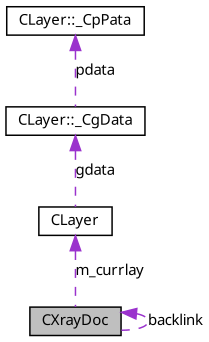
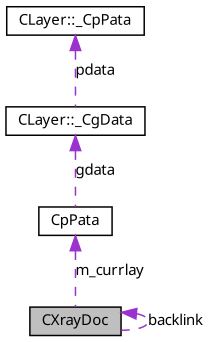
node "CLayer": label "CLayer" -> "CpPata"
